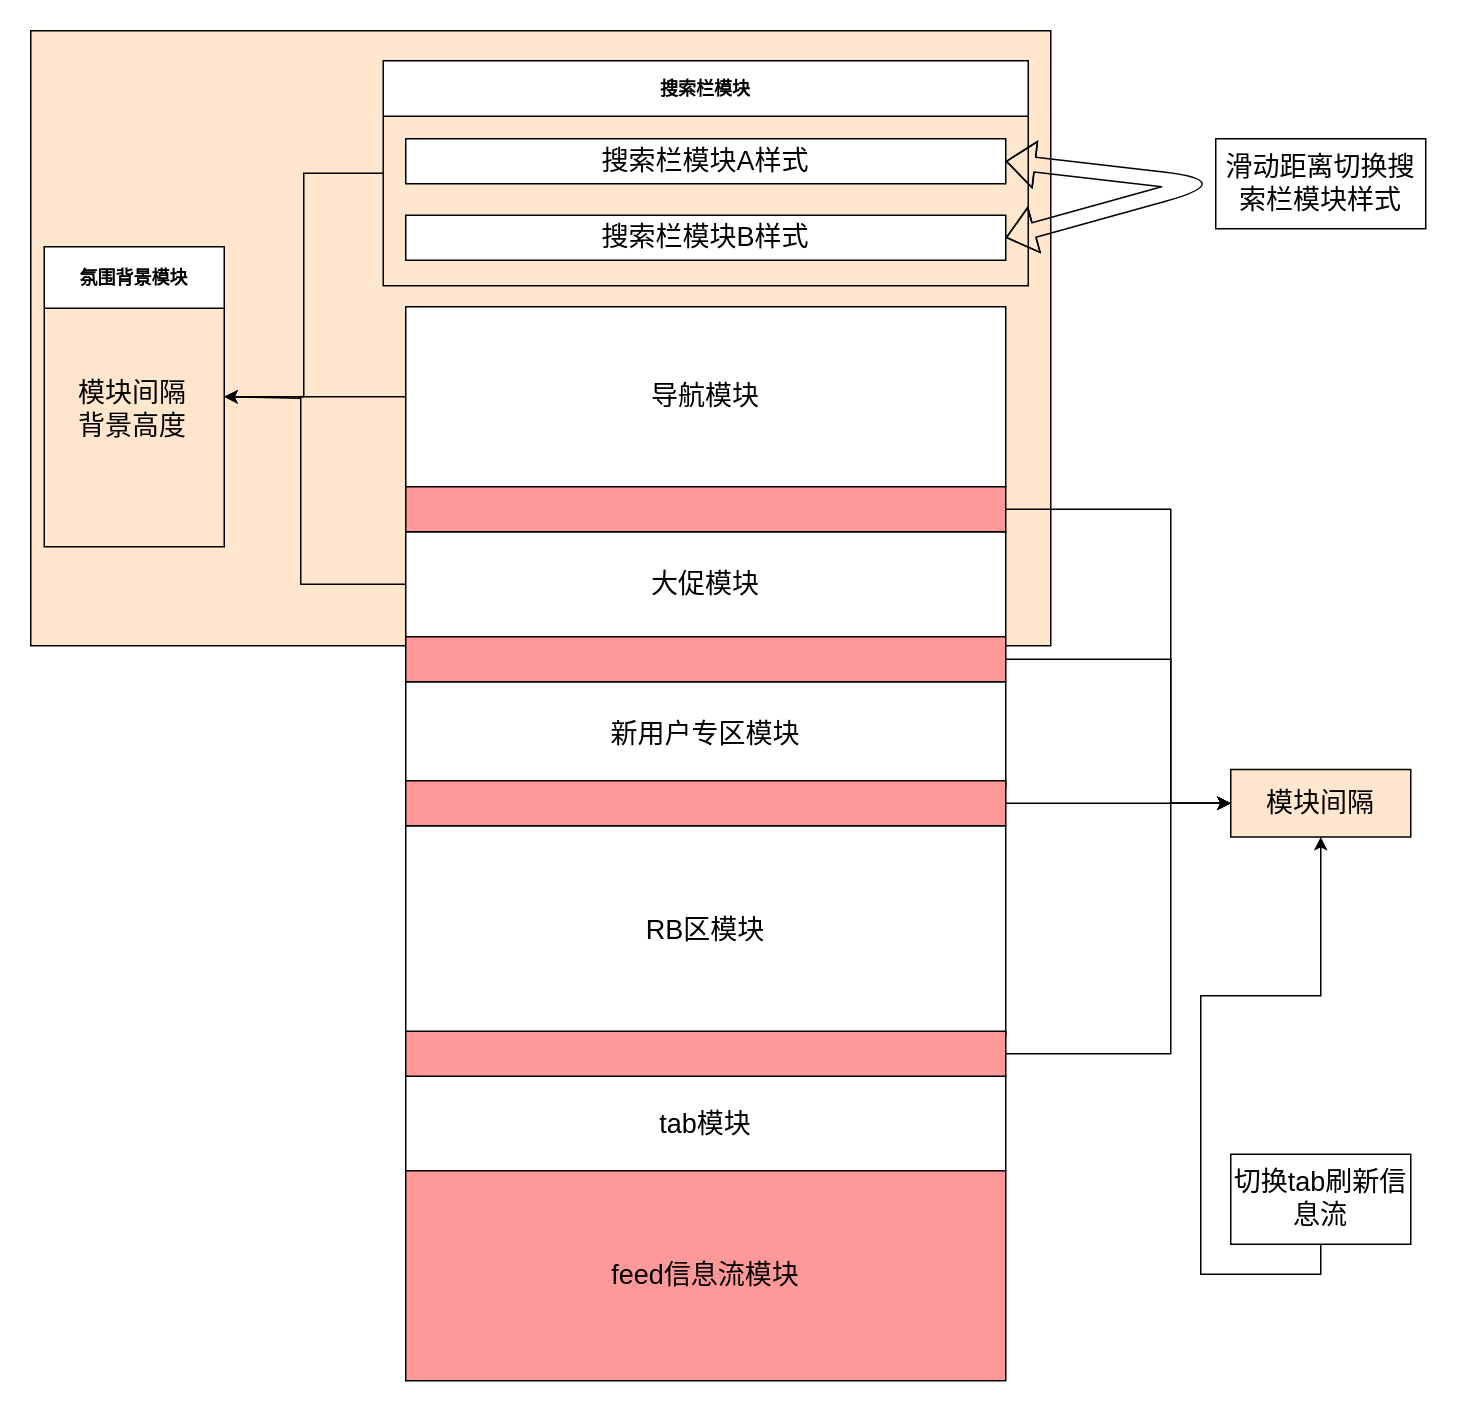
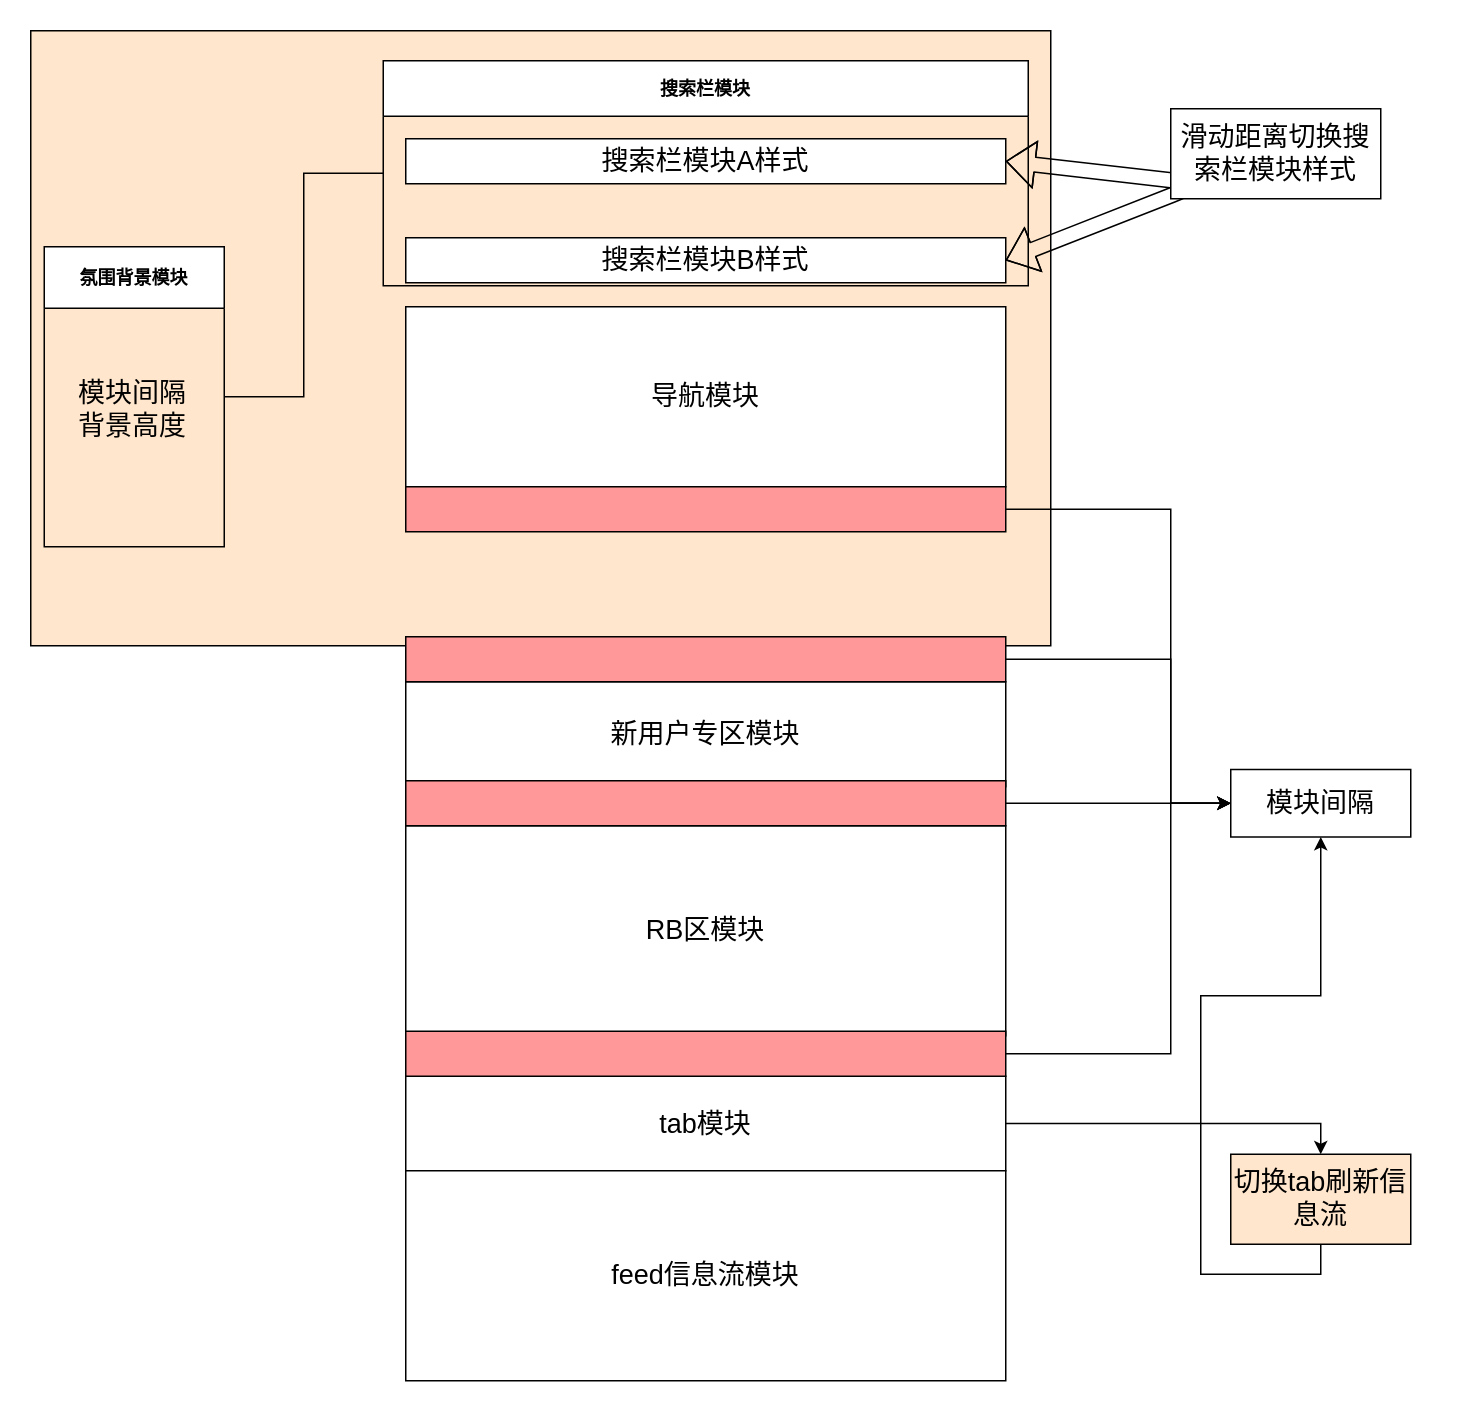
node "滑动距离切换搜索栏模块样式": moved (1321, 184) -> (1276, 154)
node "搜索栏模块B样式": moved (706, 238) -> (706, 260)
edge "导航模块" -> "氛围背景模块": removed
edge "大促模块" -> "氛围背景模块": removed
node "大促模块": removed
node "模块间隔": fillcolor #ffe6cc -> #ffffff
edge "tab模块" -> "切换tab刷新信息流": added
node "切换tab刷新信息流": fillcolor #ffffff -> #ffe6cc
node "feed信息流模块": fillcolor #ff9999 -> #ffffff
